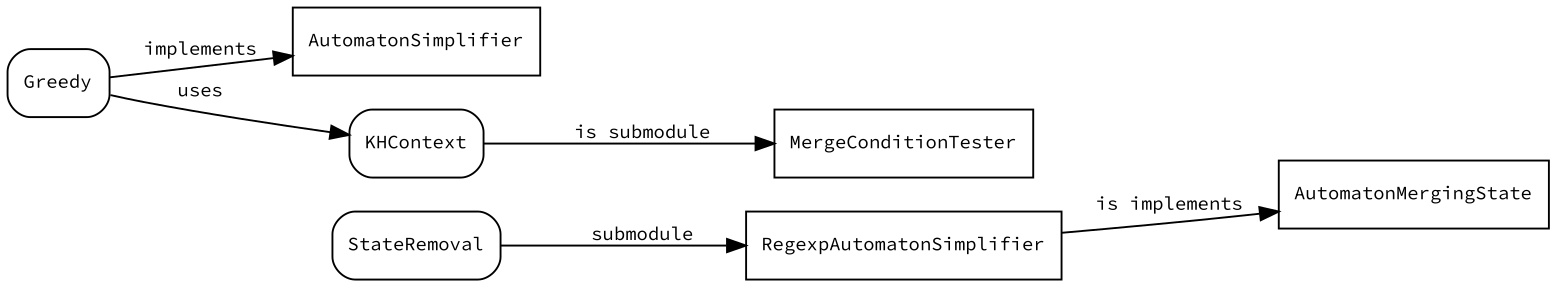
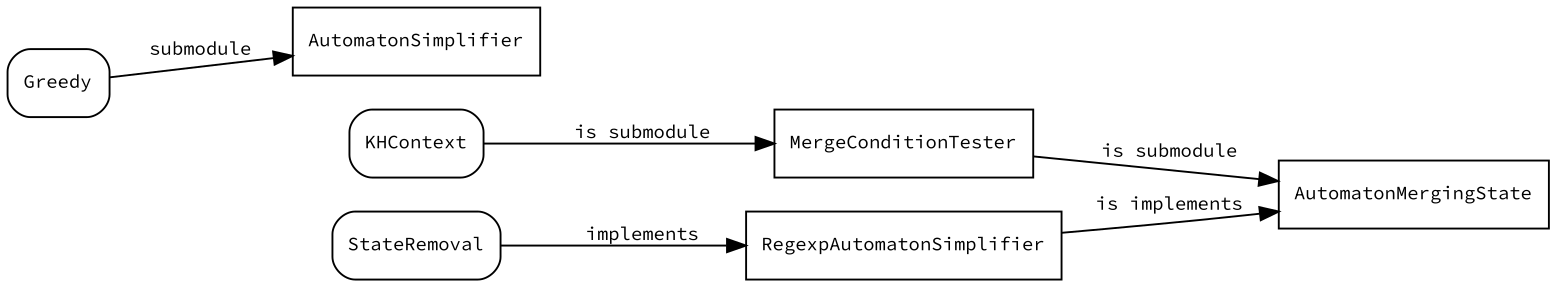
edge "Greedy" -> "AutomatonSimplifier": label "implements" -> "submodule"
edge "Greedy" -> "KHContext": removed, label "uses"
edge "MergeConditionTester" -> "AutomatonMergingState": added, label "is submodule"
edge "StateRemoval" -> "RegexpAutomatonSimplifier": label "submodule" -> "implements"
